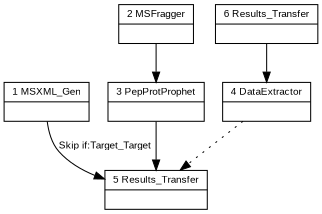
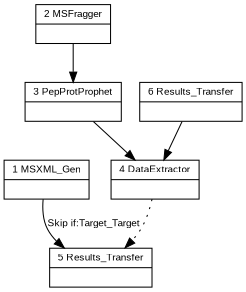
edge "3 PepProtProphet" -> "5 Results_Transfer": now "3 PepProtProphet" -> "4 DataExtractor"
